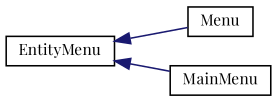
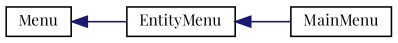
edge "Menu" -> "EntityMenu": reversed
